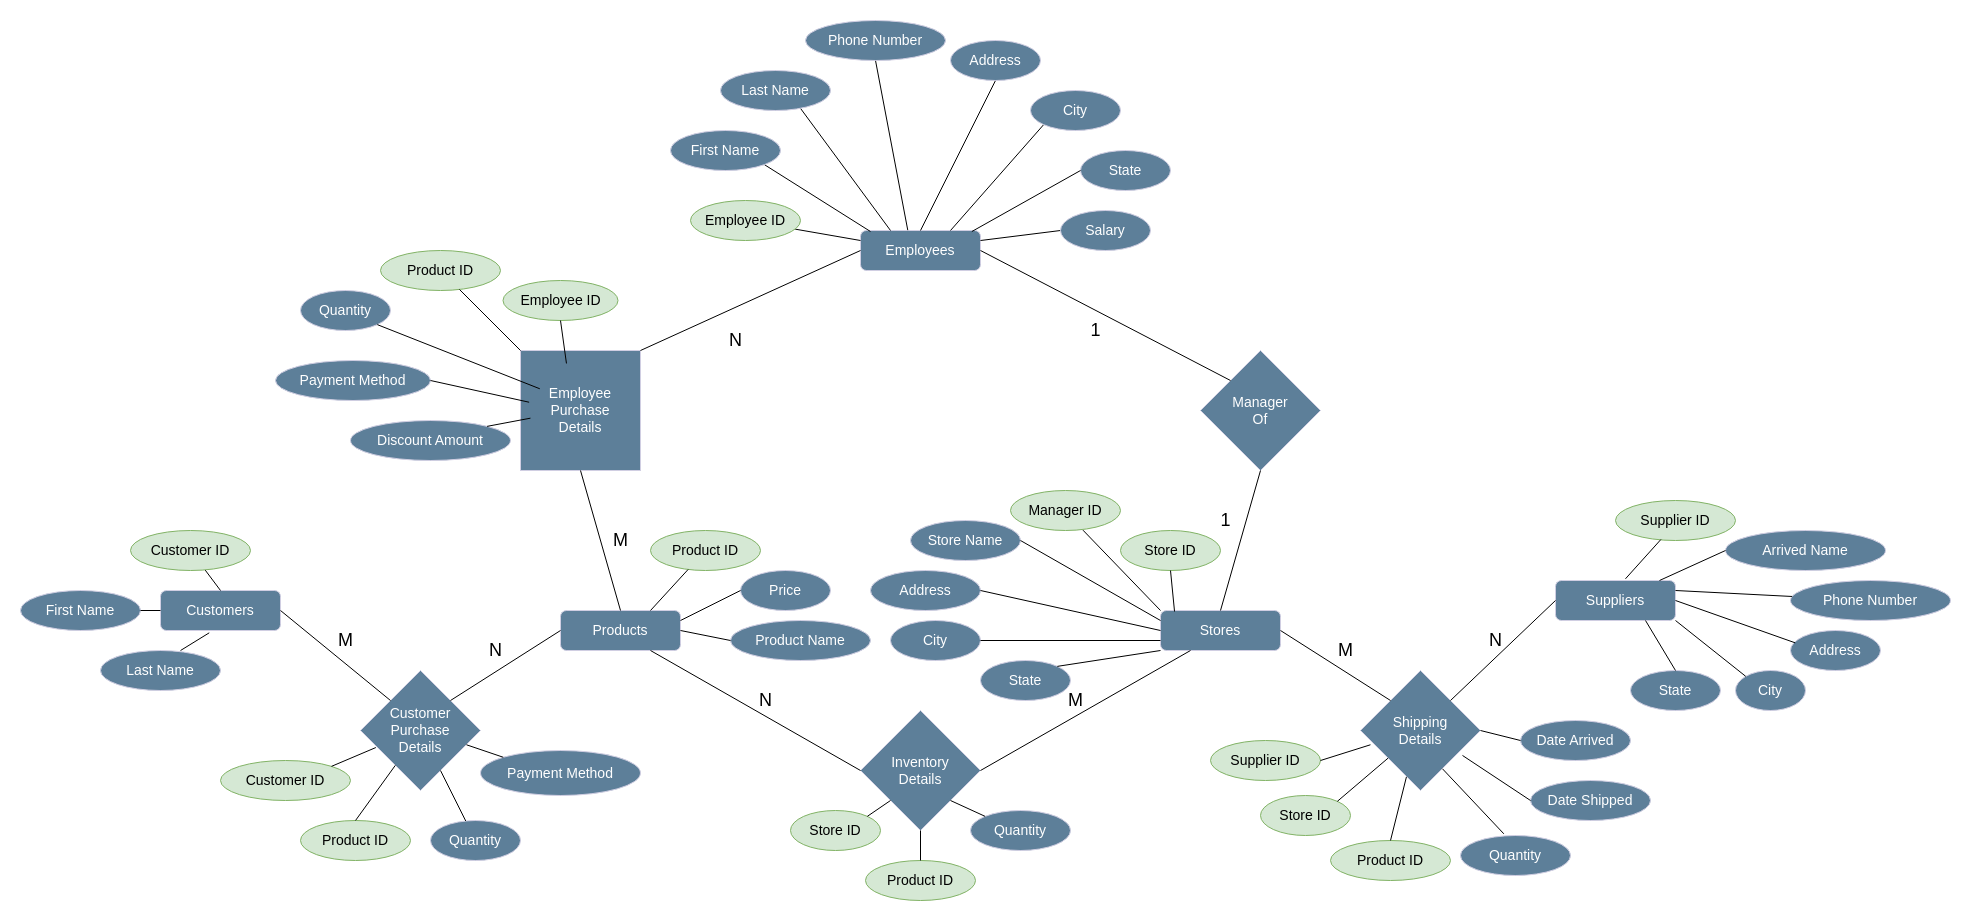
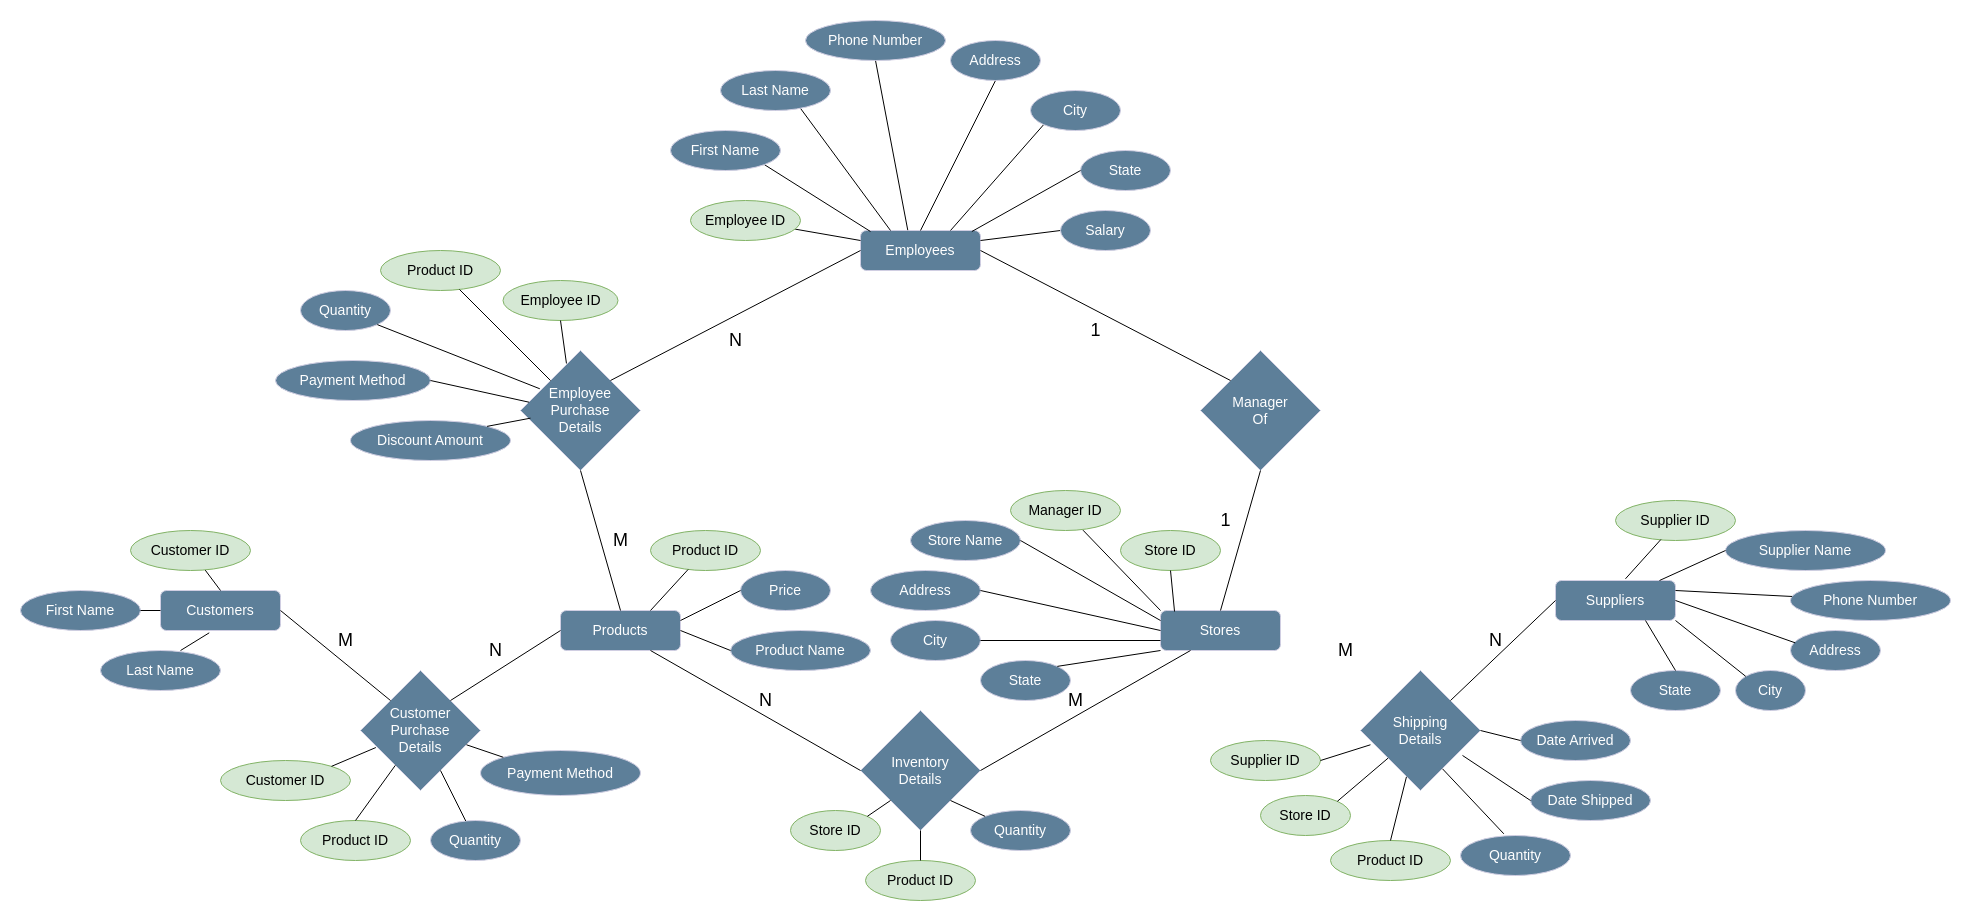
node "EmployeePurchaseDetails": shape rectangle -> diamond
node "Arrived Name": label "Arrived Name" -> "Supplier Name"
node "Product Name": moved (801, 641) -> (801, 651)
edge "Stores" -- "ShippingDetails": removed
